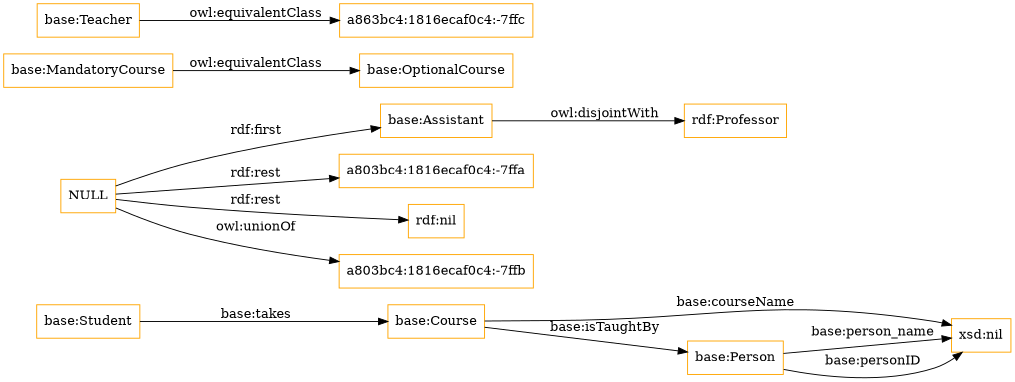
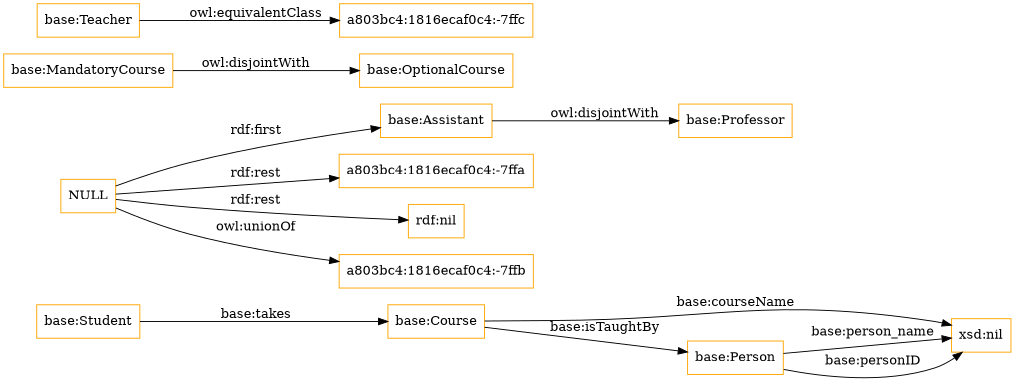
node "a863bc4:1816ecaf0c4:-7ffc": label "a863bc4:1816ecaf0c4:-7ffc" -> "a803bc4:1816ecaf0c4:-7ffc"
edge "base:MandatoryCourse" -> "base:OptionalCourse": label "owl:equivalentClass" -> "owl:disjointWith"
node "rdf:Professor": label "rdf:Professor" -> "base:Professor"
